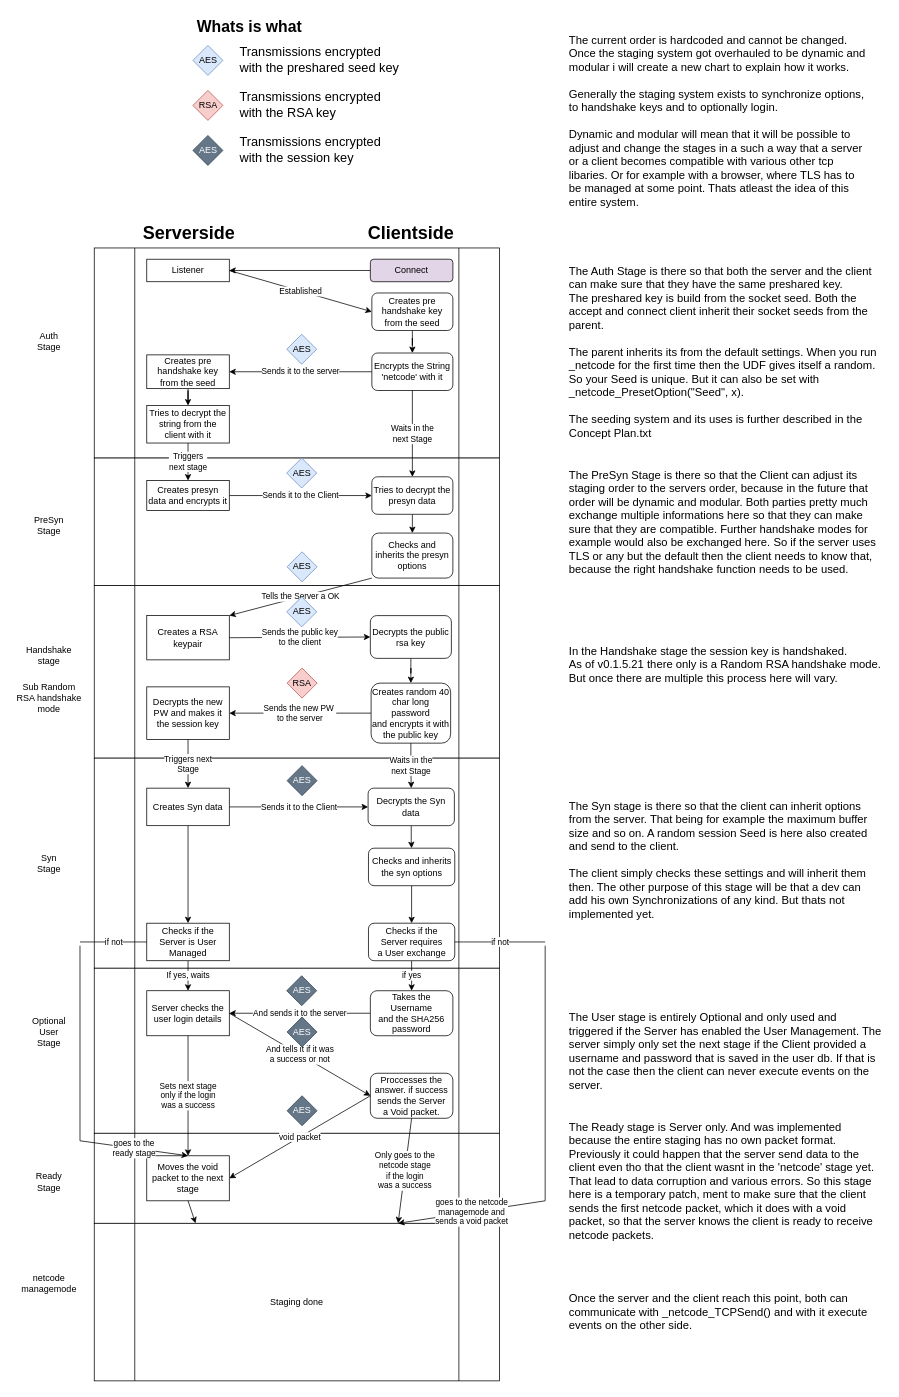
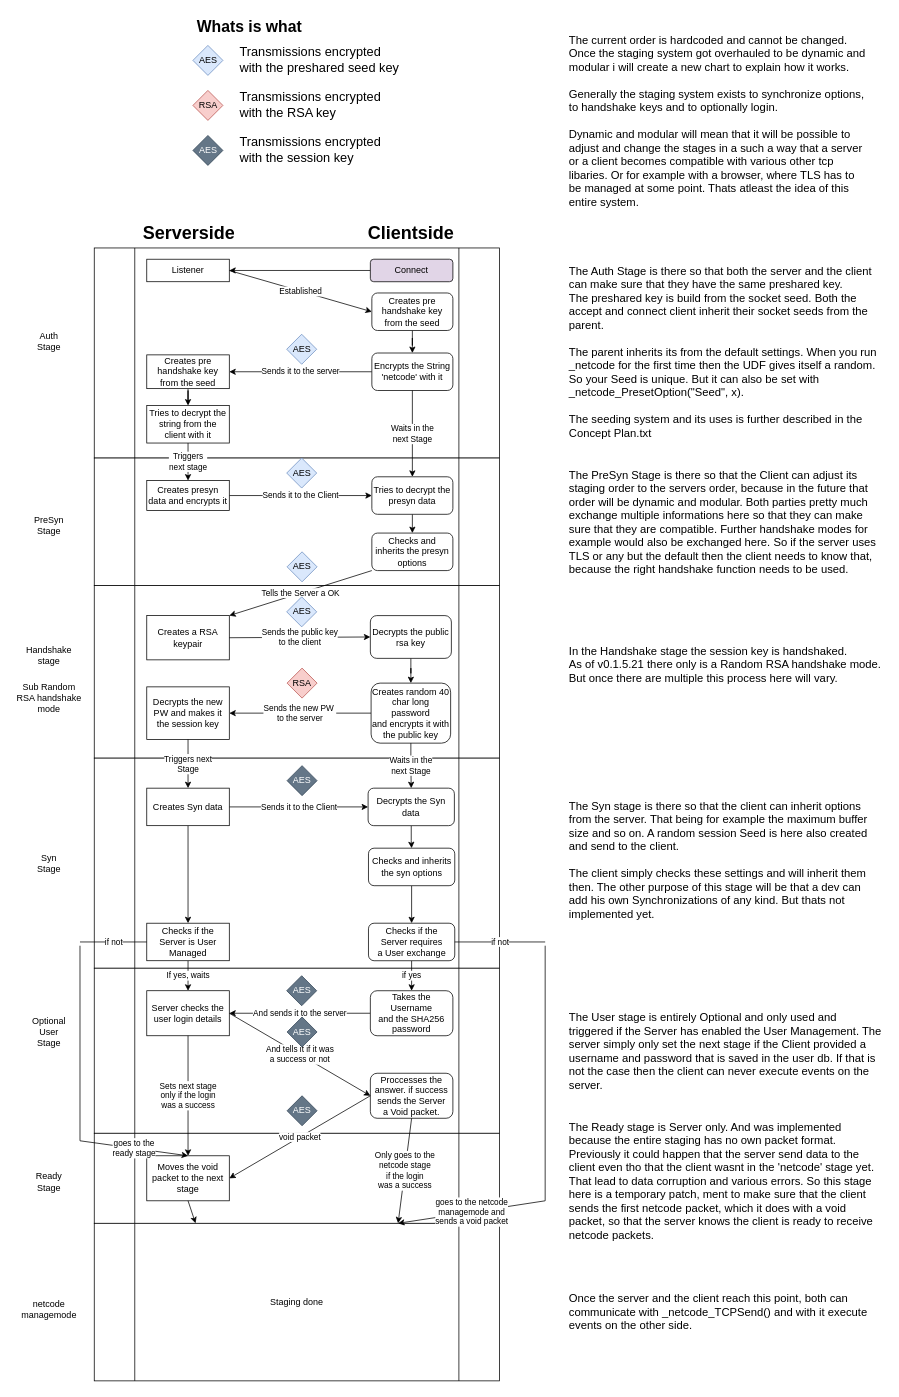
node "Checks and inherits the presyn options": size 81x45 -> 81x38
node "netcode managemode": moved (49, 1283) -> (49, 1309)
